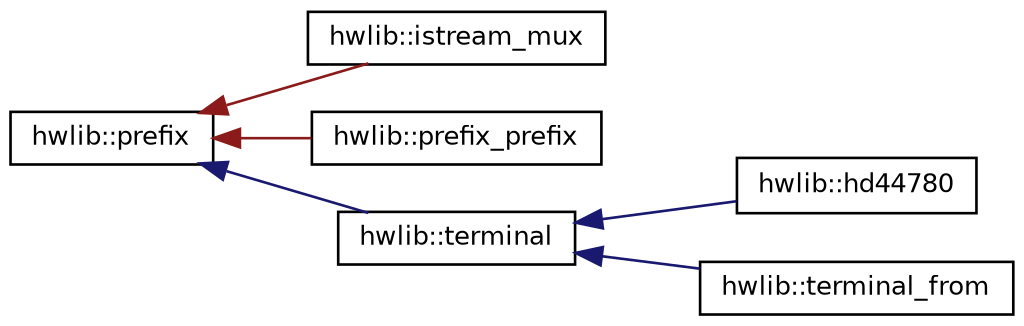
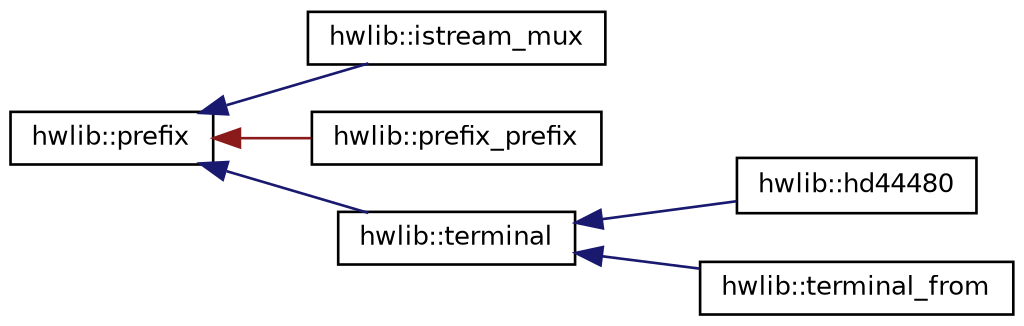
edge "hwlib::istream_mux" -> "hwlib::prefix": color firebrick4 -> midnightblue
node "hwlib::hd44780": label "hwlib::hd44780" -> "hwlib::hd44480"
